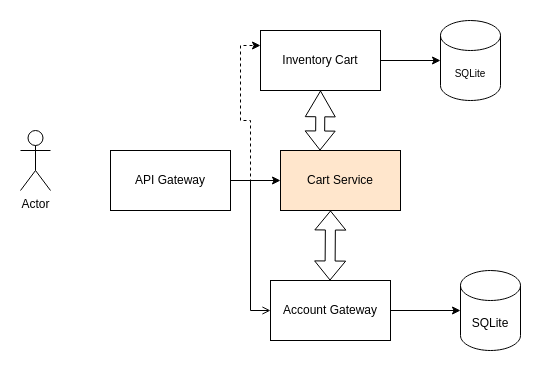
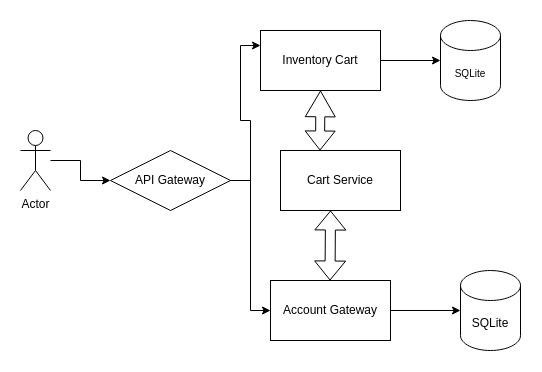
edge "API Gateway" -> "Inventory Cart": style dashed -> solid
edge "Actor" -> "API Gateway": added
node "API Gateway": shape rectangle -> diamond
edge "API Gateway" -> "Cart Service": removed
node "Cart Service": fillcolor #ffe6cc -> #ffffff
edge "API Gateway" -> "Account Gateway": arrowhead open -> classic
